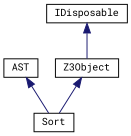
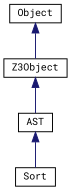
node "IDisposable": label "IDisposable" -> "Object"
edge "Sort" -> "Z3Object": now "AST" -> "Z3Object"
